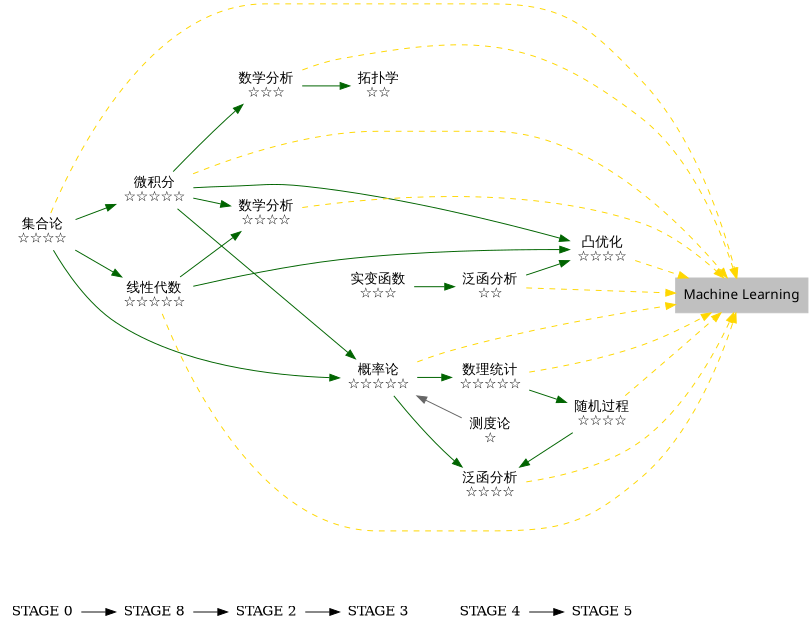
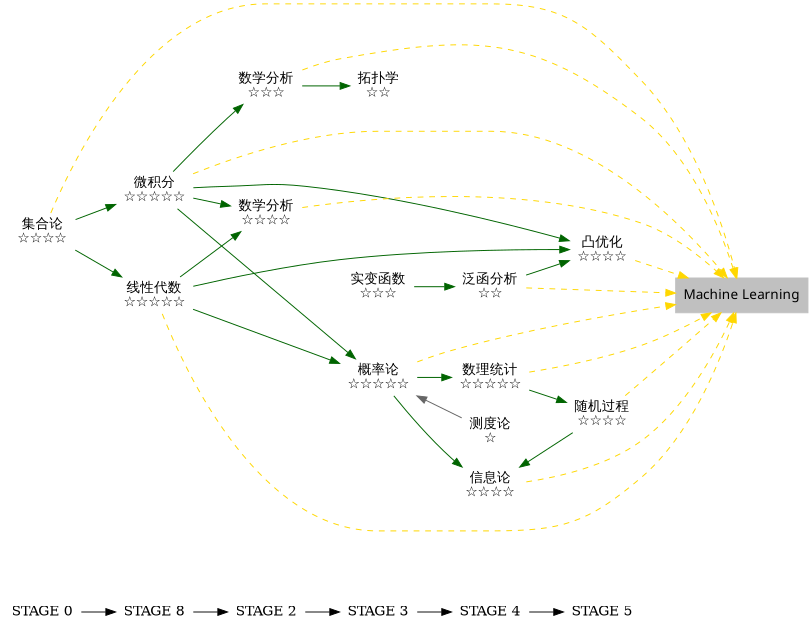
edge "集合论 ☆☆☆☆" -> "概率论 ☆☆☆☆☆": now "线性代数 ☆☆☆☆☆" -> "概率论 ☆☆☆☆☆"
node "泛函分析 ☆☆☆☆": label "泛函分析 ☆☆☆☆" -> "信息论 ☆☆☆☆"
edge "STAGE 3" -> "STAGE 4": added
